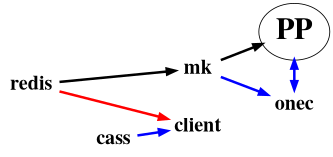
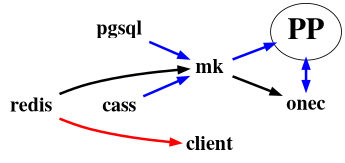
node "pgsql": added
edge "mk" -> "PP": color black -> blue
edge "mk" -> "onec": color blue -> black
edge "cass" -> "client": now "cass" -> "mk"
